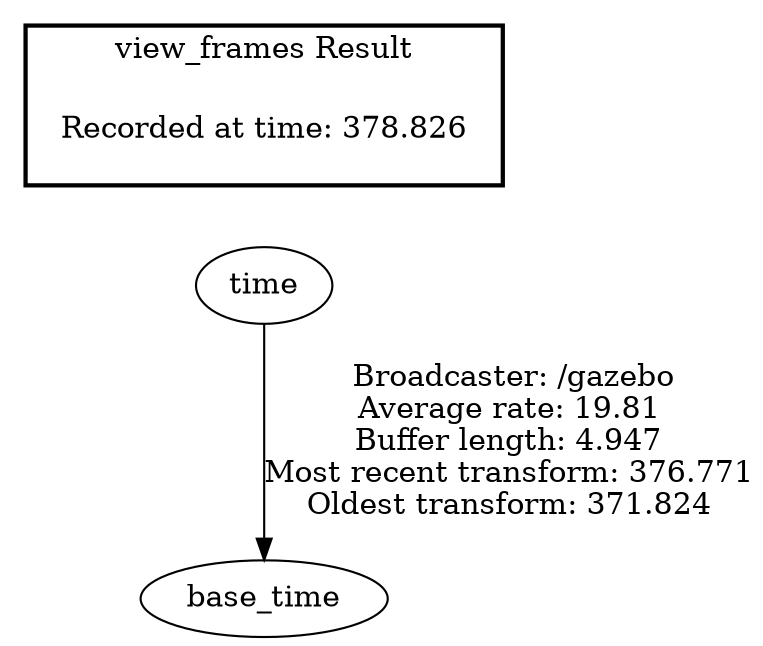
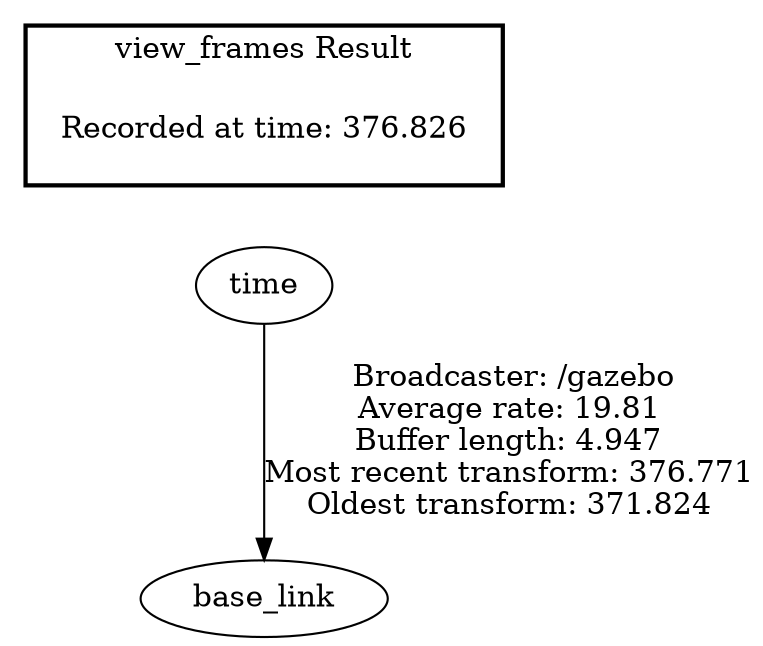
node "Recorded at time: 378.826": label "Recorded at time: 378.826" -> "Recorded at time: 376.826"
node "base_time": label "base_time" -> "base_link"
